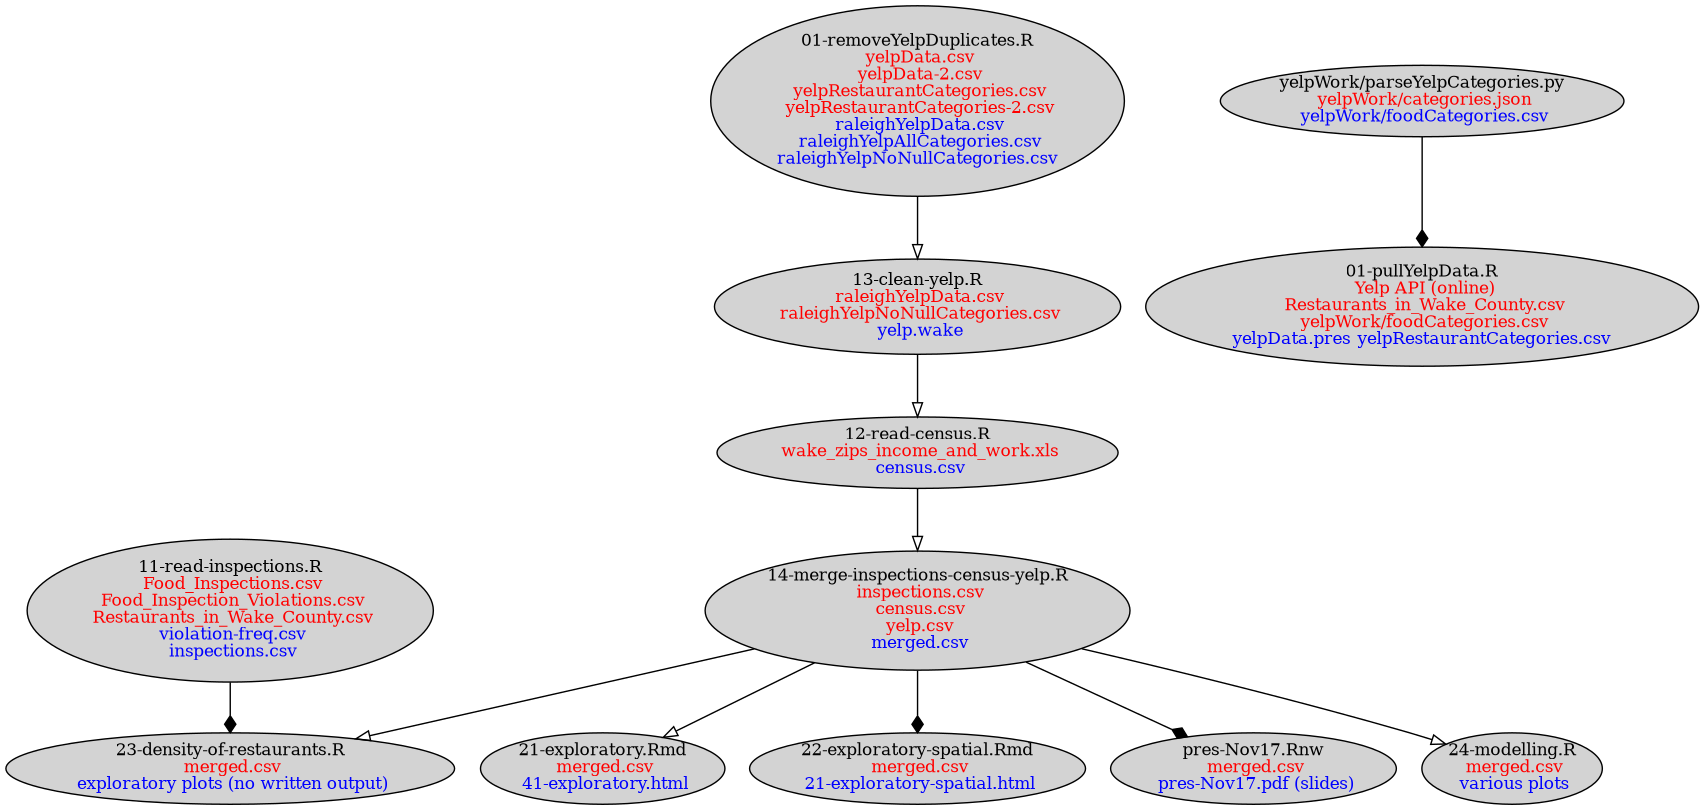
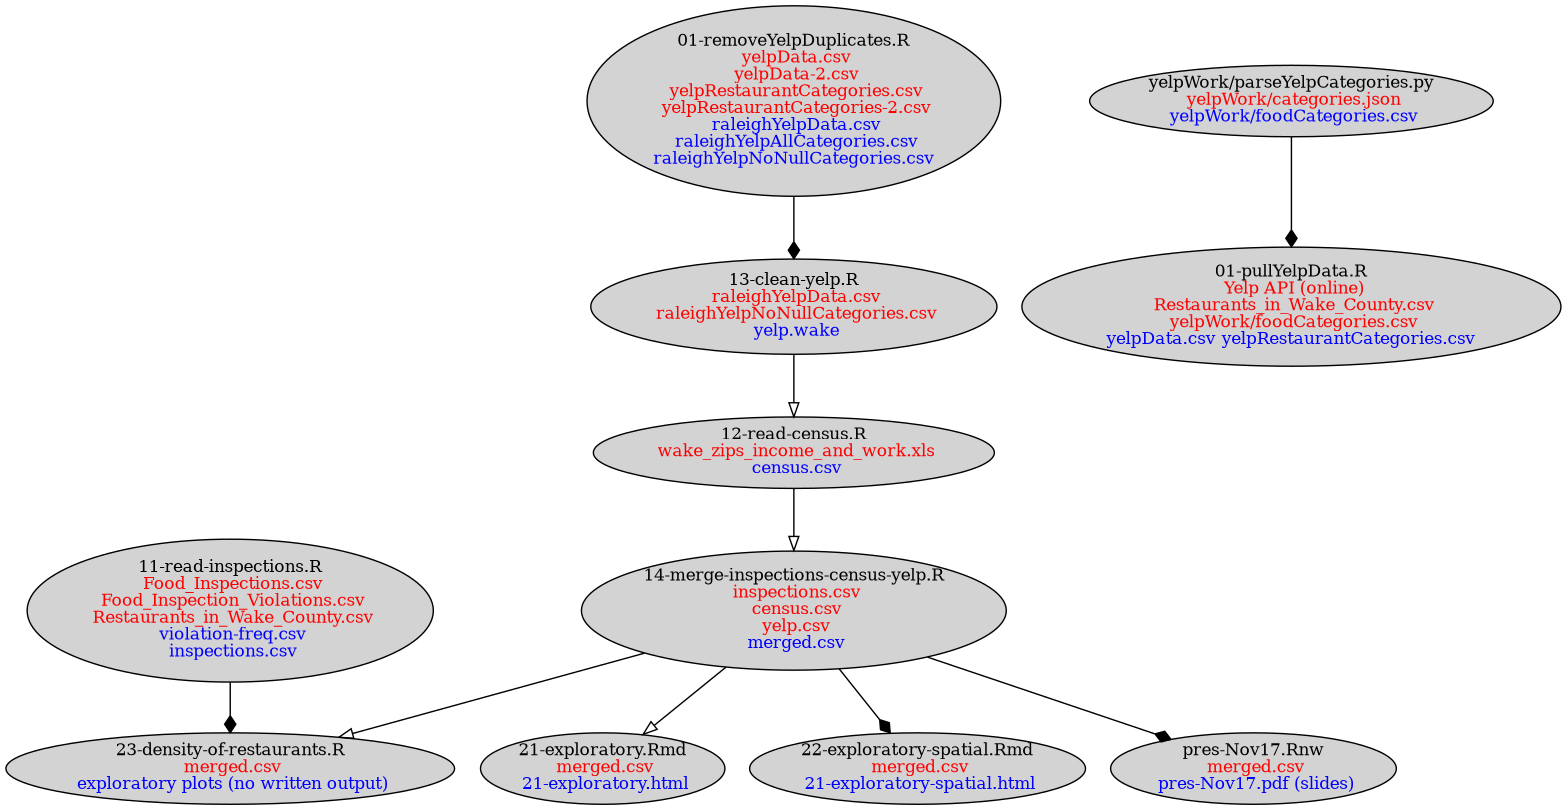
edge "01-removeYelpDuplicates.R" -> "13-clean-yelp.R": arrowhead onormal -> diamond
node "01-pullYelpData.R": text "yelpData.pres" -> "yelpData.csv"
node "24-modelling.R": removed
node "21-exploratory.Rmd": text "41-exploratory.html" -> "21-exploratory.html"
